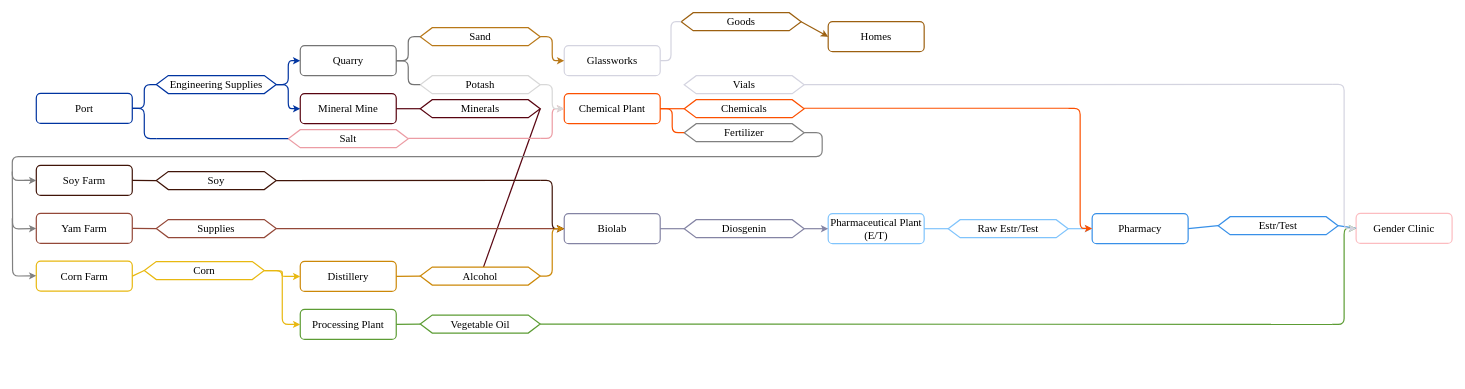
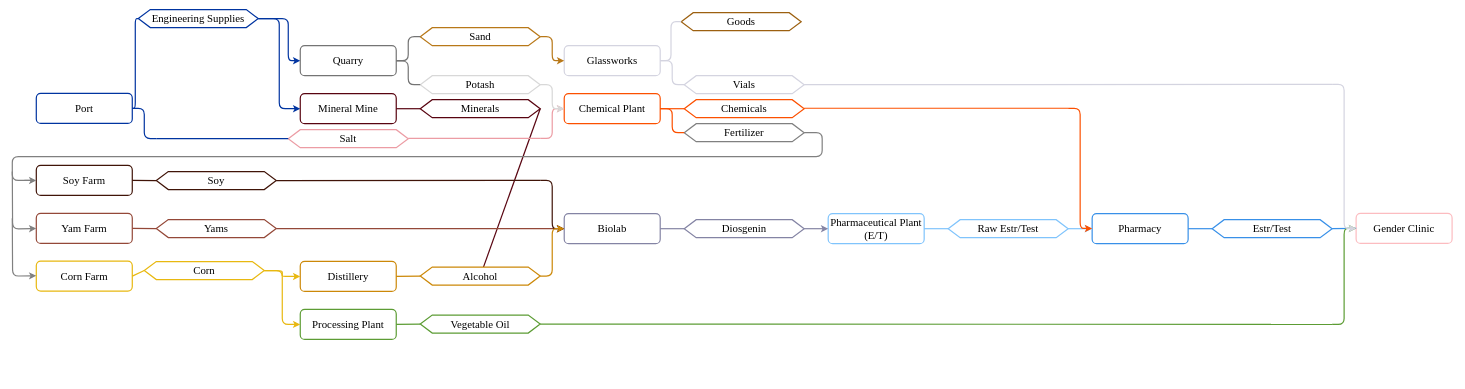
edge "Goods" -> "Homes": removed
node "Homes": removed
edge "Glassworks" -- "Vials": added
node "Engineering Supplies": moved (216, 84) -> (198, 18)
node "Estr/Test": moved (1278, 226) -> (1272, 229)
node "Supplies": label "Supplies" -> "Yams"
